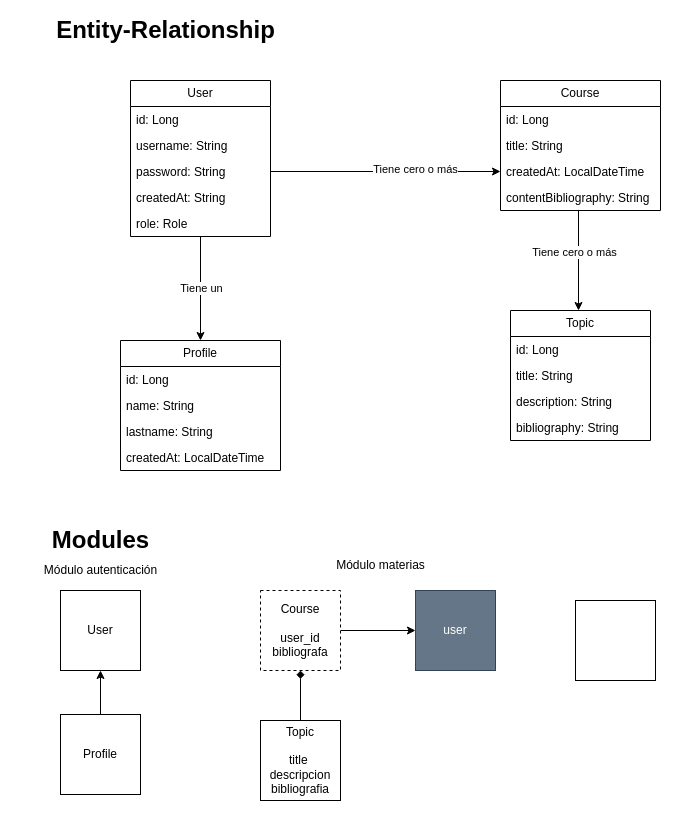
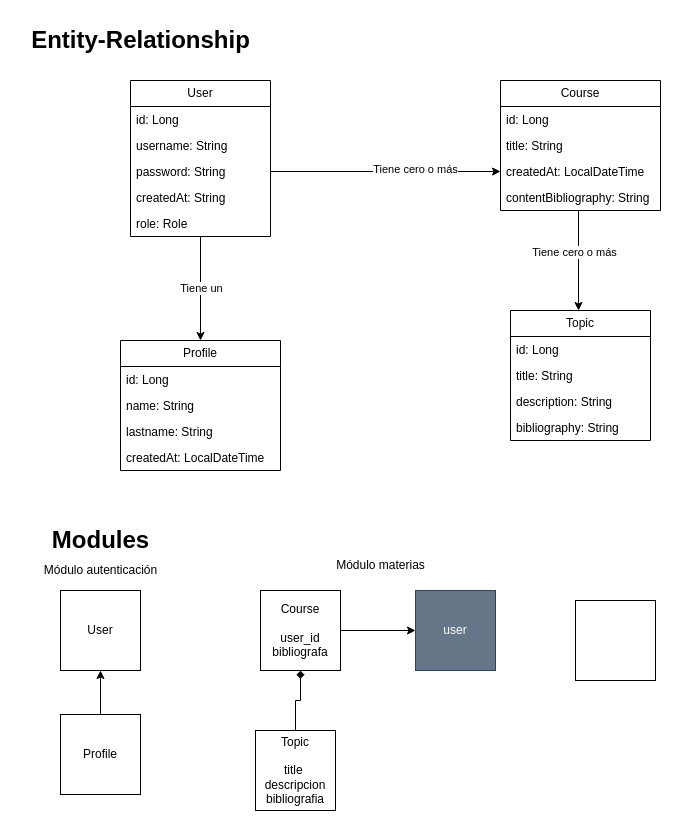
node "Entity-Relationship": moved (166, 31) -> (141, 41)
node "Course user_id bibliografa": style dashed -> solid
node "Topic title descripcion bibliografia": moved (301, 761) -> (296, 771)
